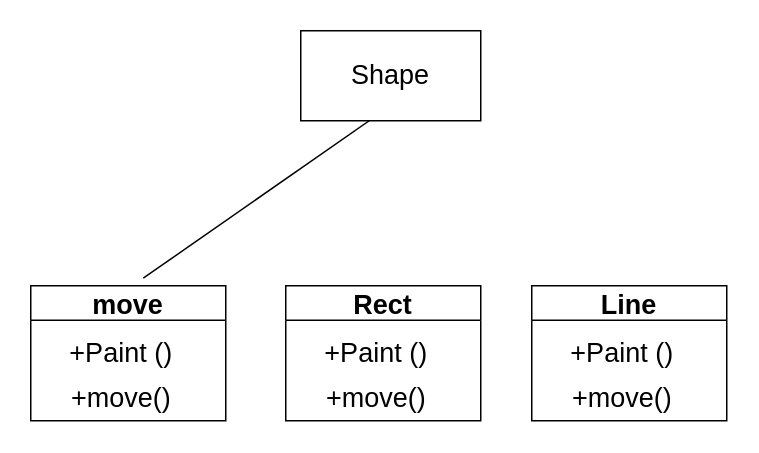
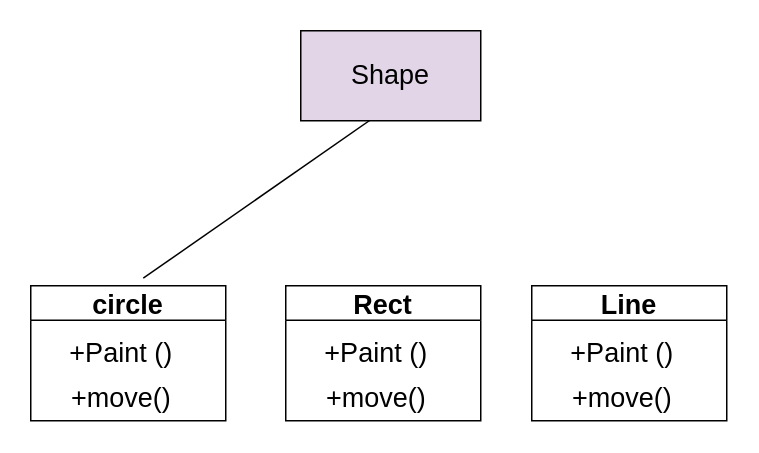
node "Shape": fillcolor #ffffff -> #e1d5e7
node "move": label "move" -> "circle"
